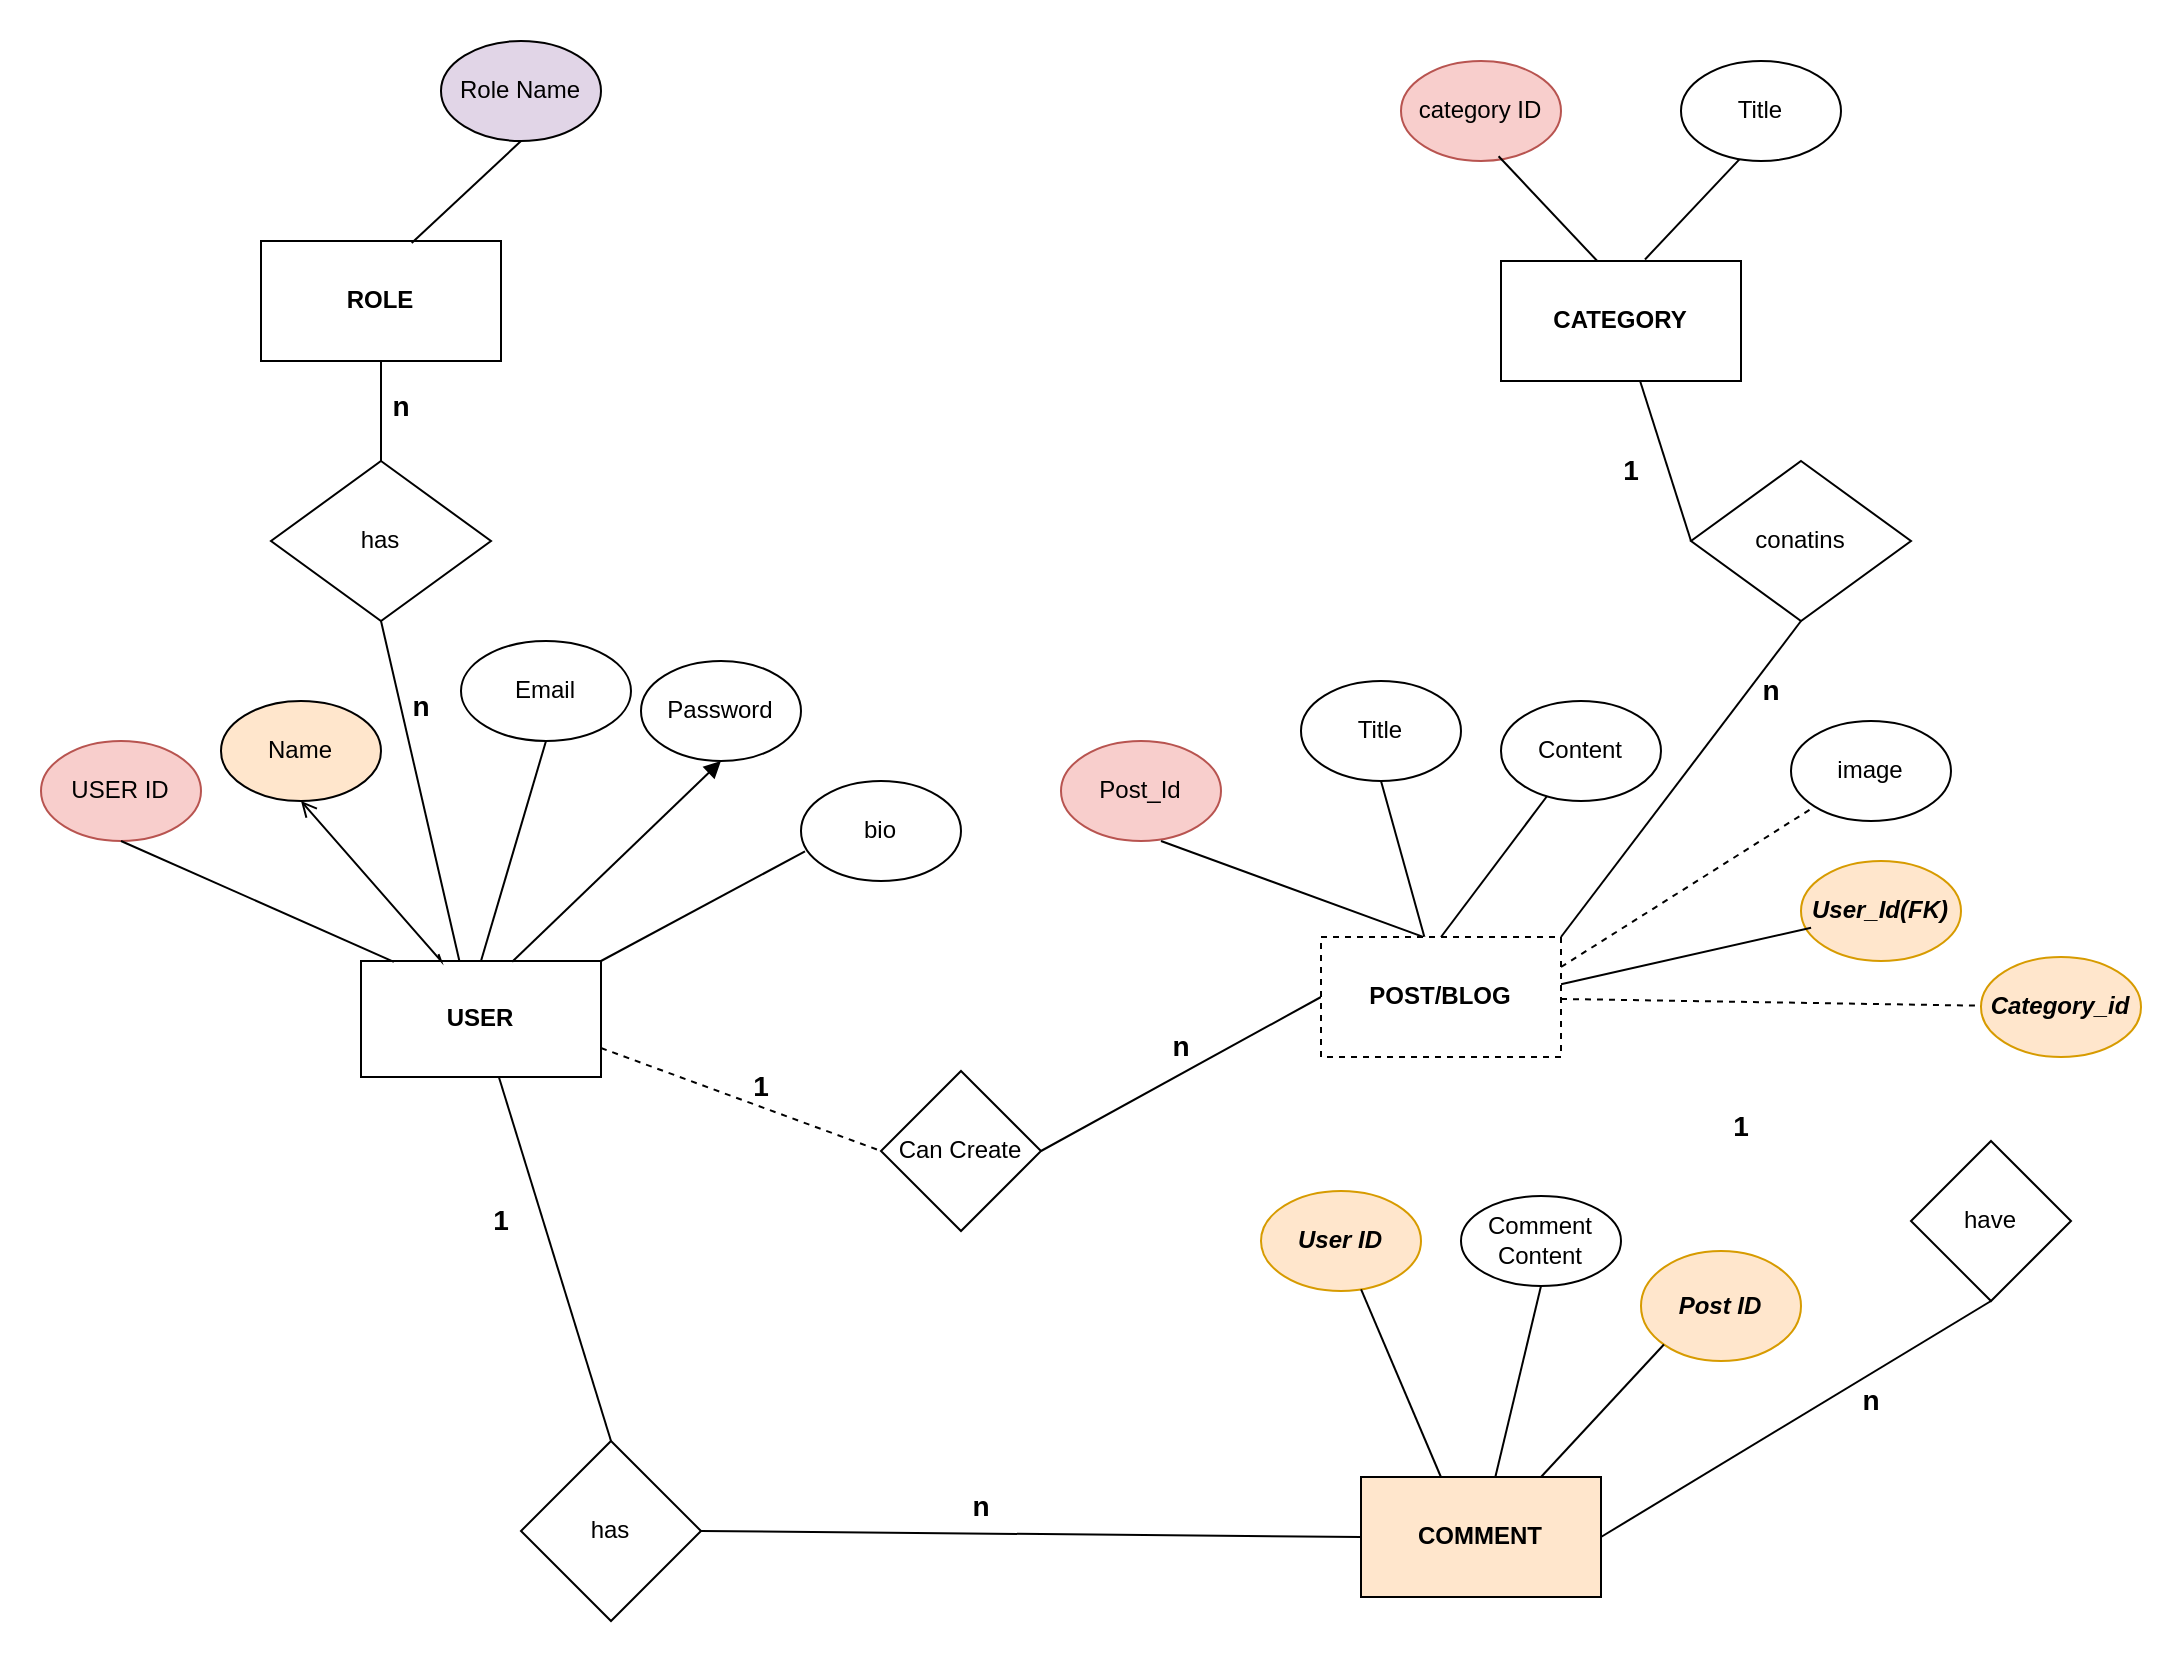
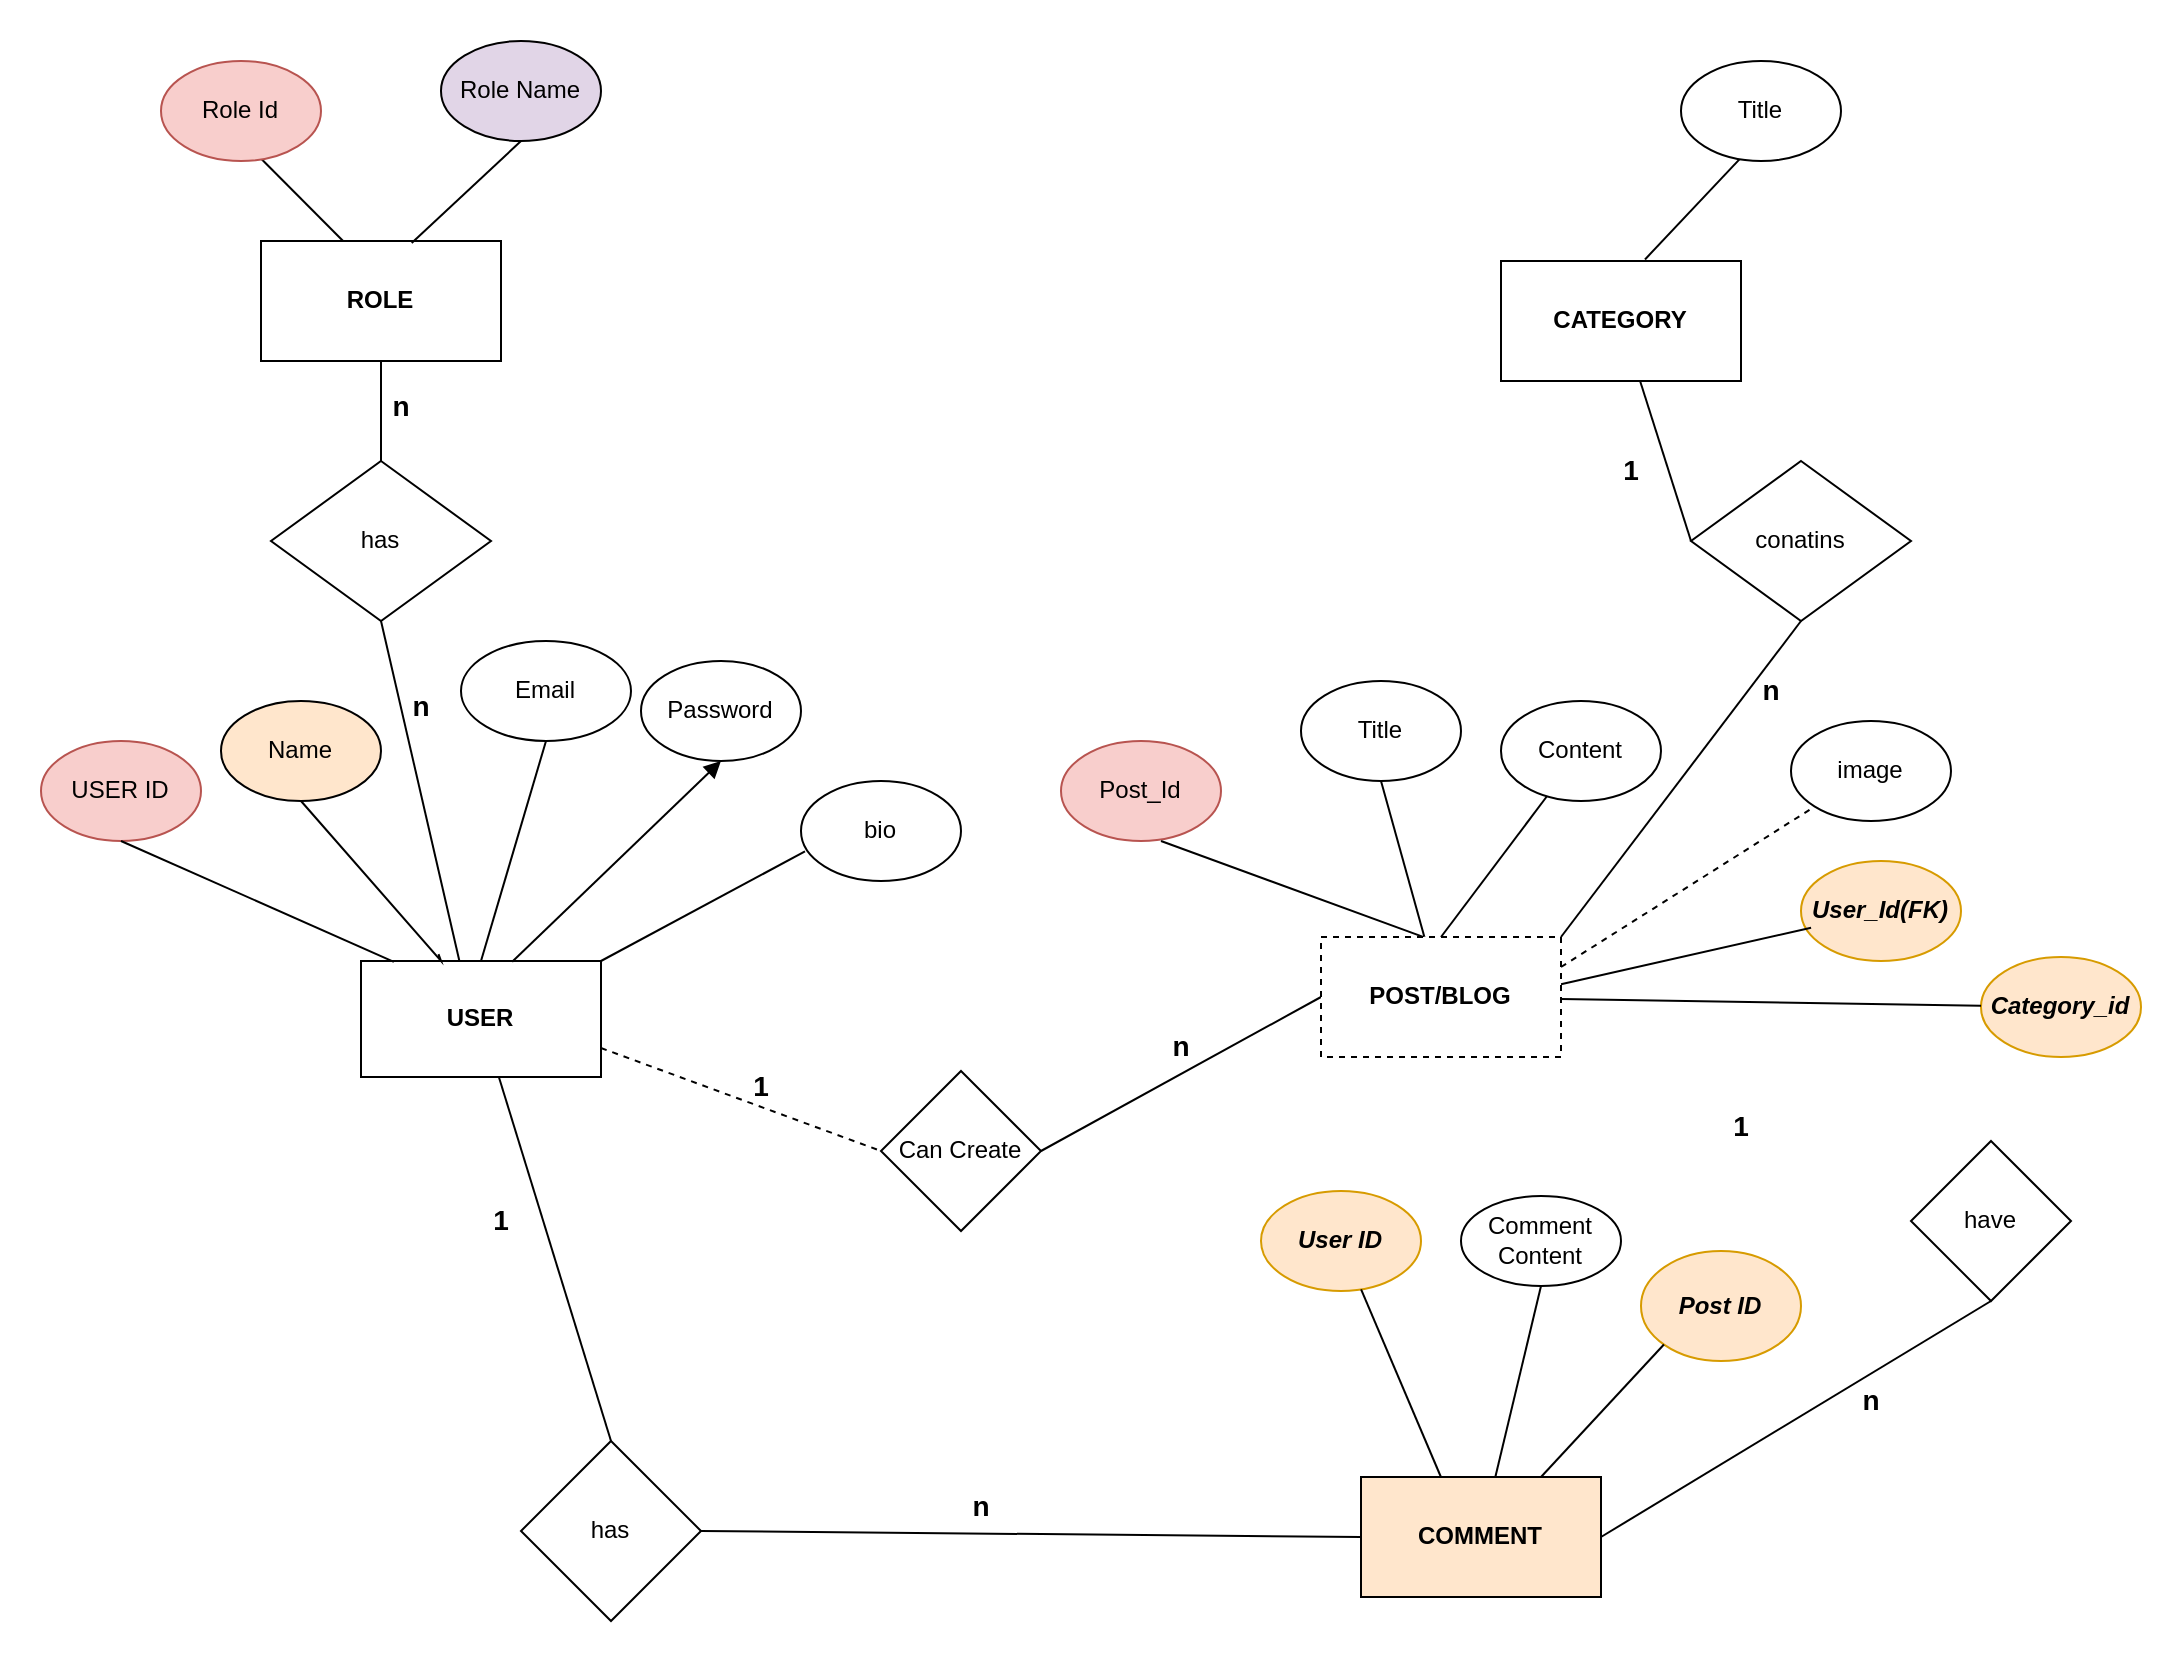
node "Role Id": added
node "category ID": removed
edge "Role Id" -- "ROLE": added
edge "category ID" -- "CATEGORY": removed
edge "USER" -> "Name": arrowhead open -> none
edge "POST/BLOG" -- "Category_id": style dashed -> solid
